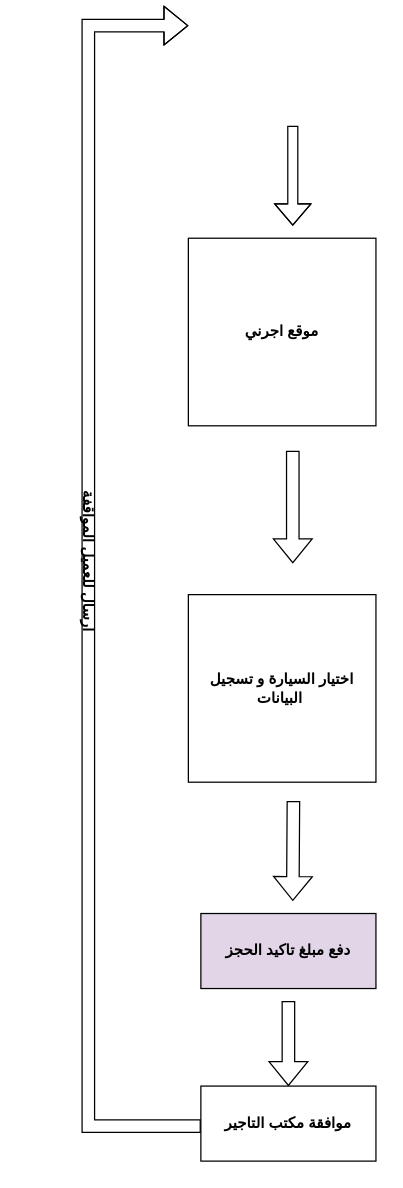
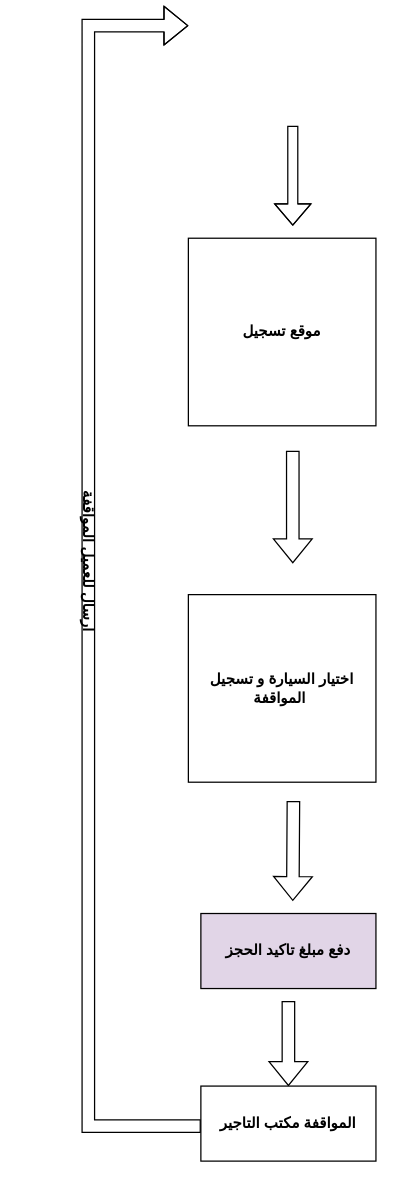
node "موقع اجرني": label "موقع اجرني" -> "موقع تسجيل"
node "اختيار السيارة و تسجيل البيانات": label "اختيار السيارة و تسجيل البيانات" -> "اختيار السيارة و تسجيل المواقفة"
node "موافقة مكتب التاجير": label "موافقة مكتب التاجير" -> "المواقفة مكتب التاجير"
